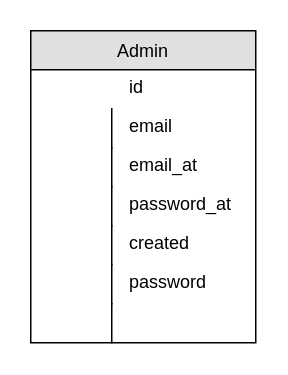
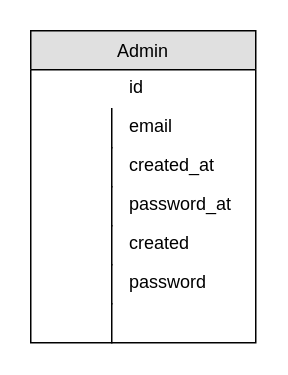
node "email_at": label "email_at" -> "created_at"
